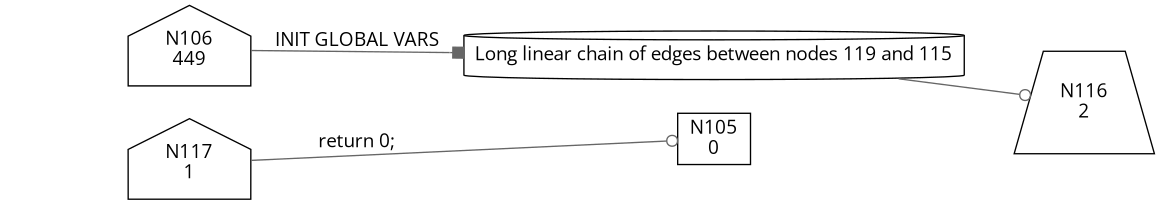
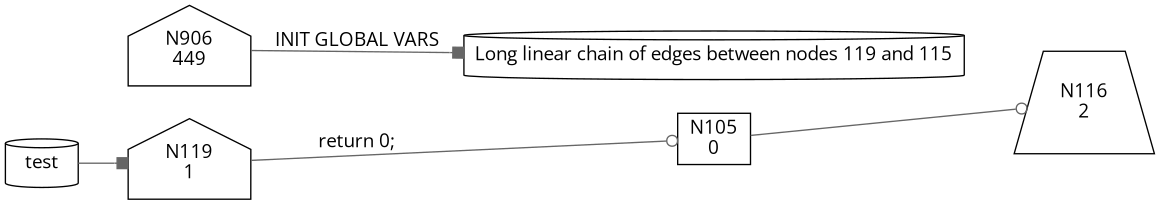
node "N106 449": label "N106 449" -> "N906 449"
edge "Long linear chain of edges between nodes 119 and 115" -> "N116 2": now "N105 0" -> "N116 2"
node "test": added
node "N117 1": label "N117 1" -> "N119 1"
